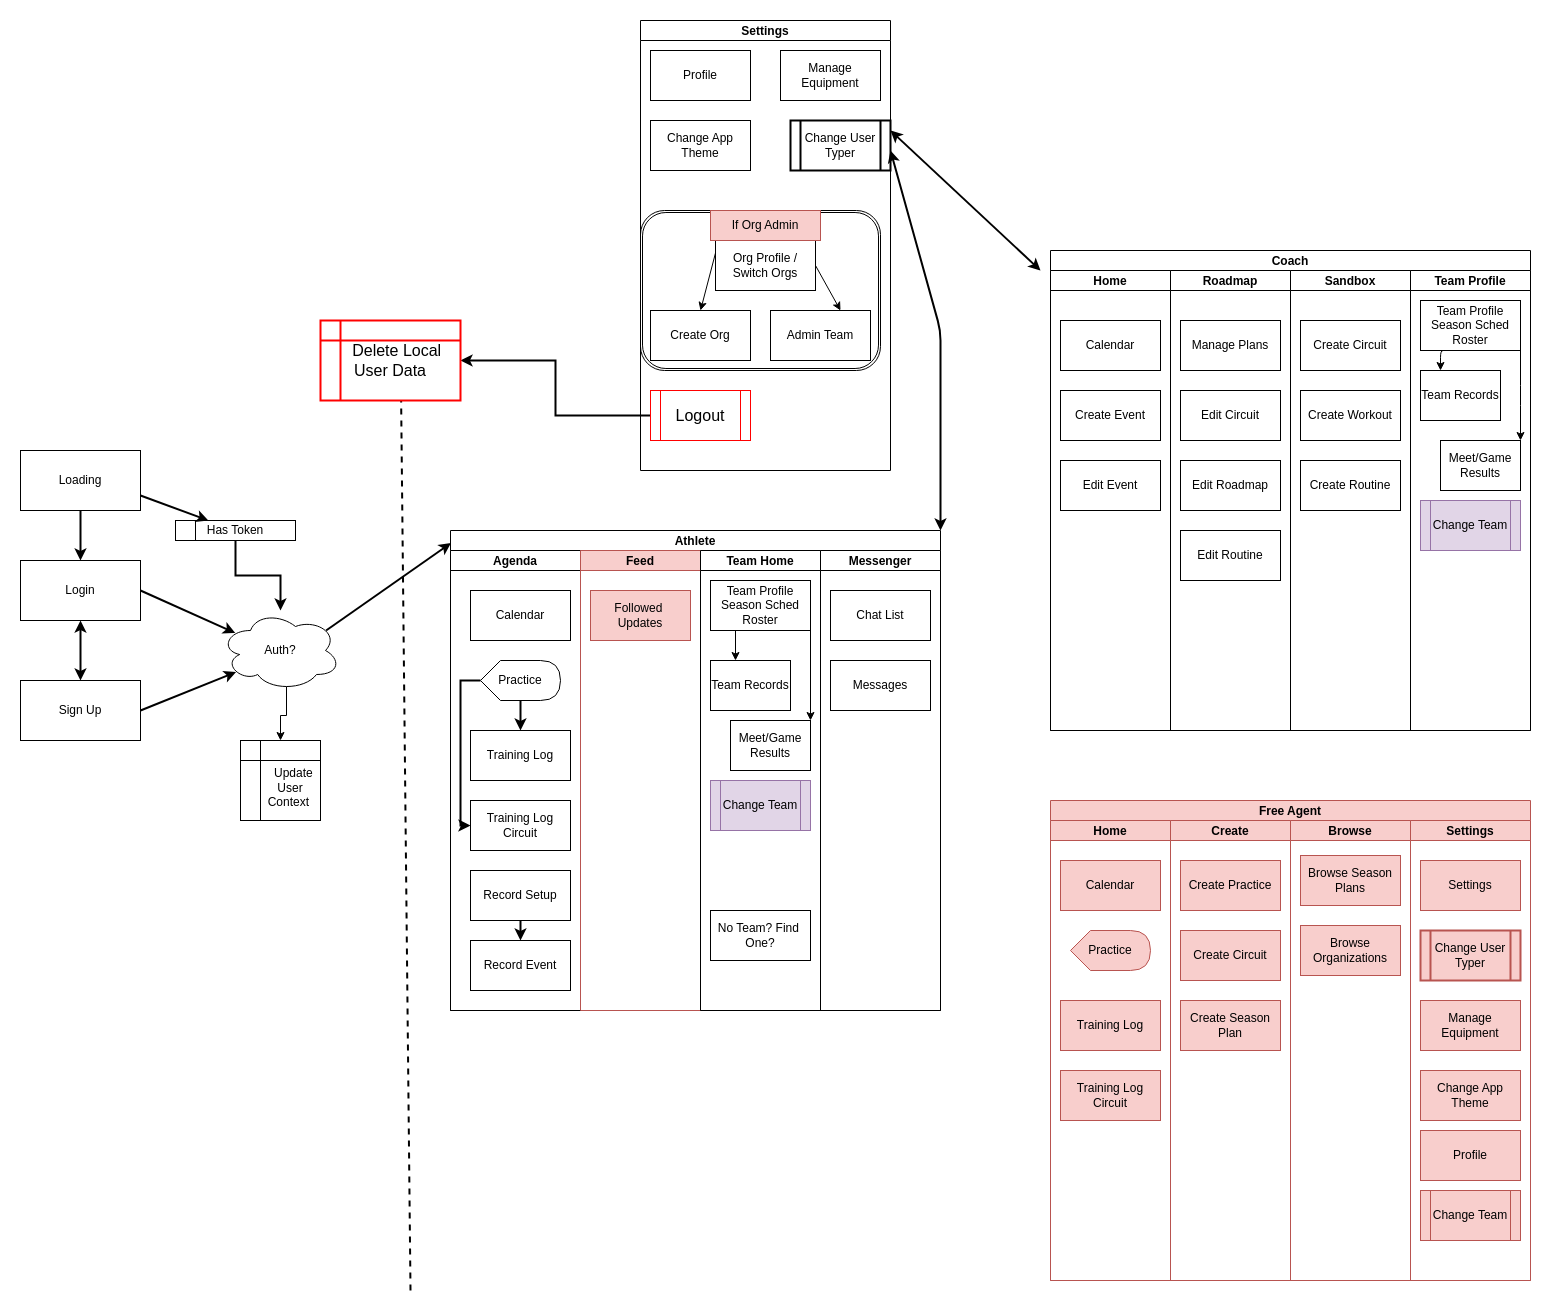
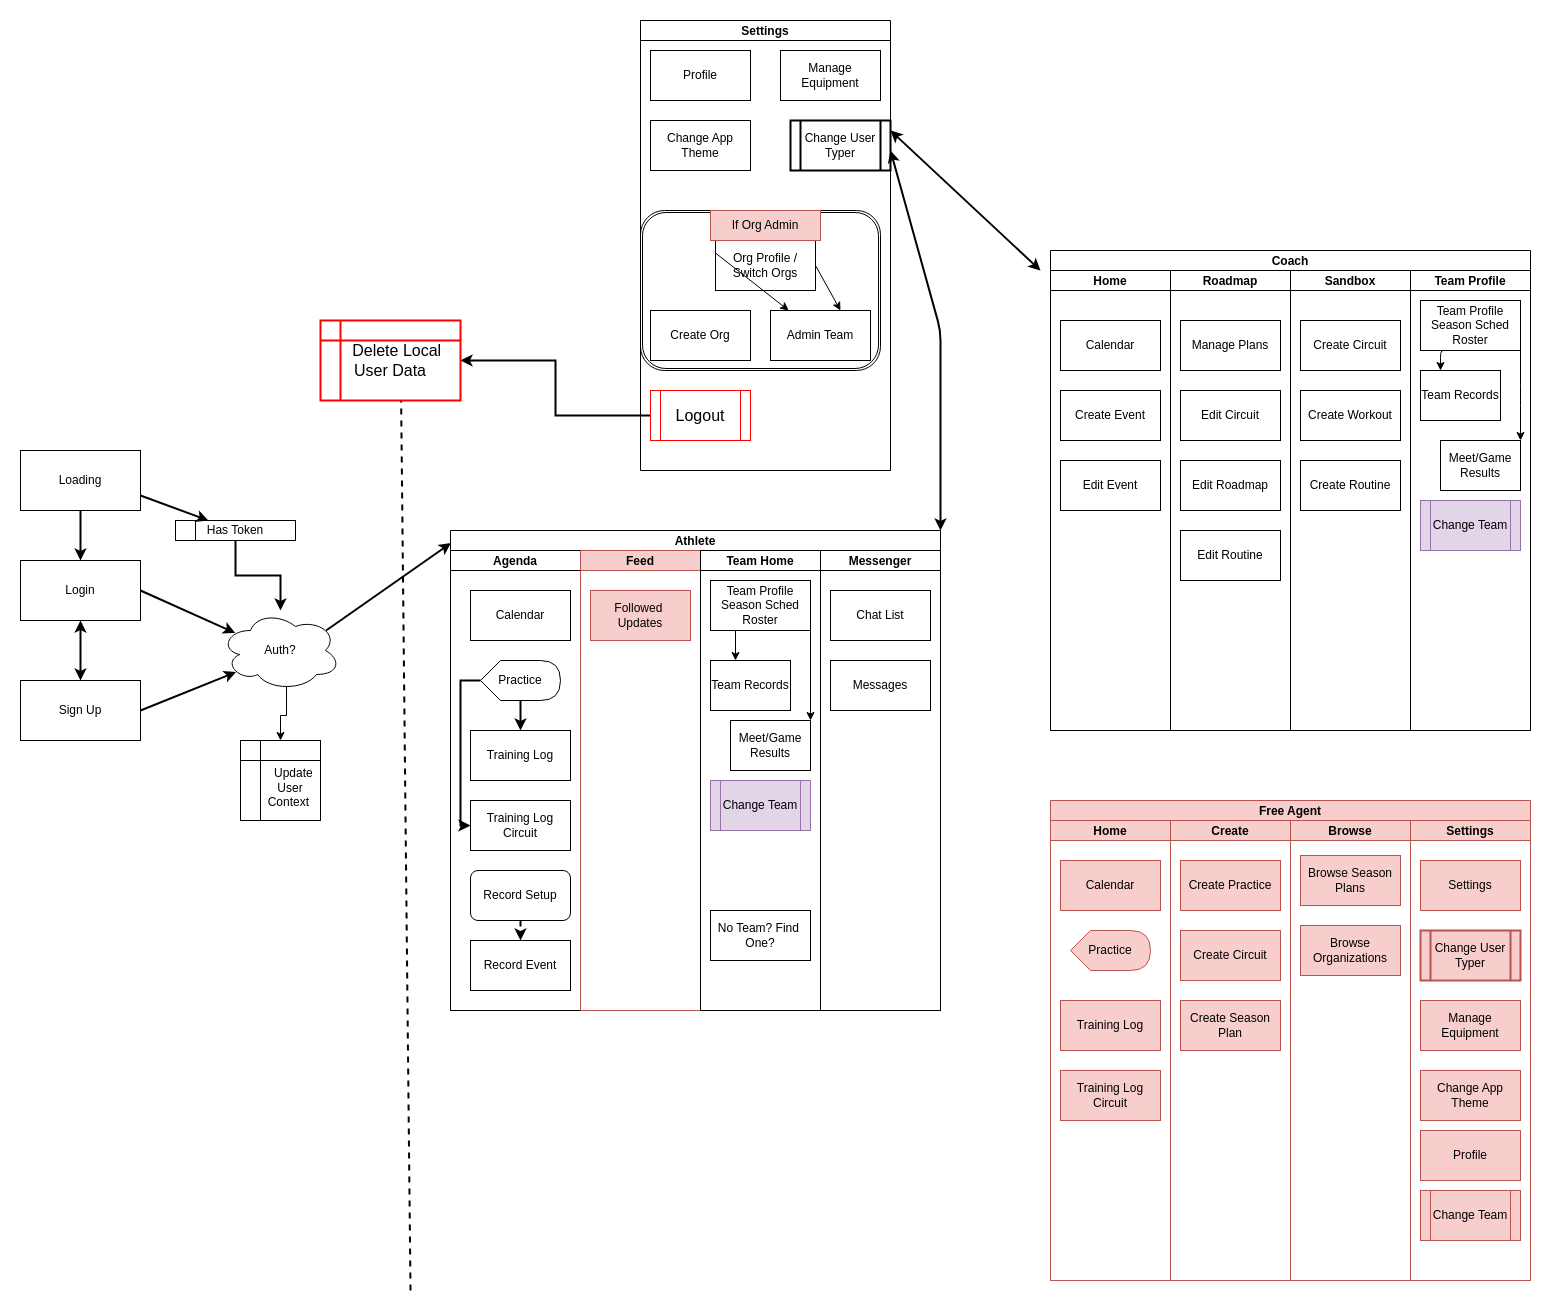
edge "Org Profile / Switch Orgs" -> "Create Org": now "Org Profile / Switch Orgs" -> "Admin Team"
node "Record Setup": shape rectangle -> rounded rectangle
edge "Record Setup" -> "Record Event": style solid -> dashed
